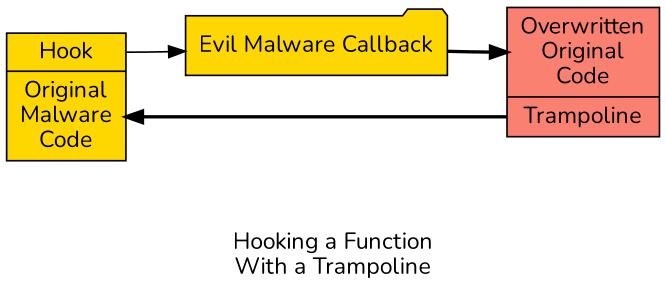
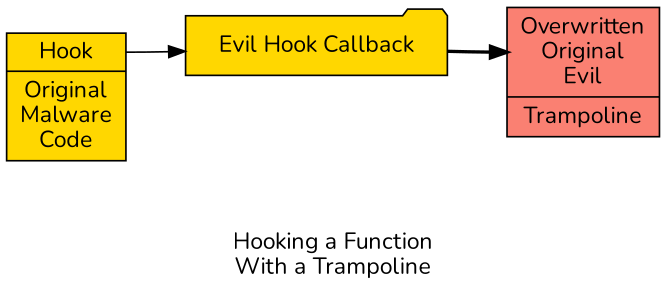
node "Evil Malware Callback": label "Evil Malware Callback" -> "Evil Hook Callback"
node "Overwritten": text "Code" -> "Evil"
edge "Overwritten" -> "Hook": removed
